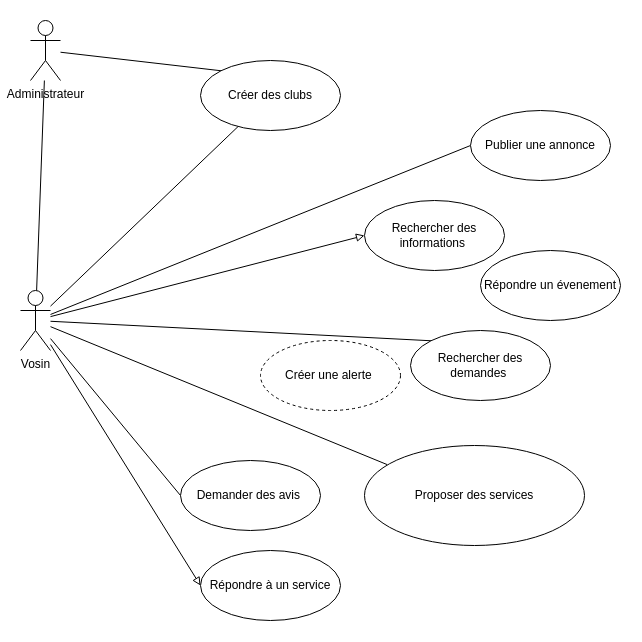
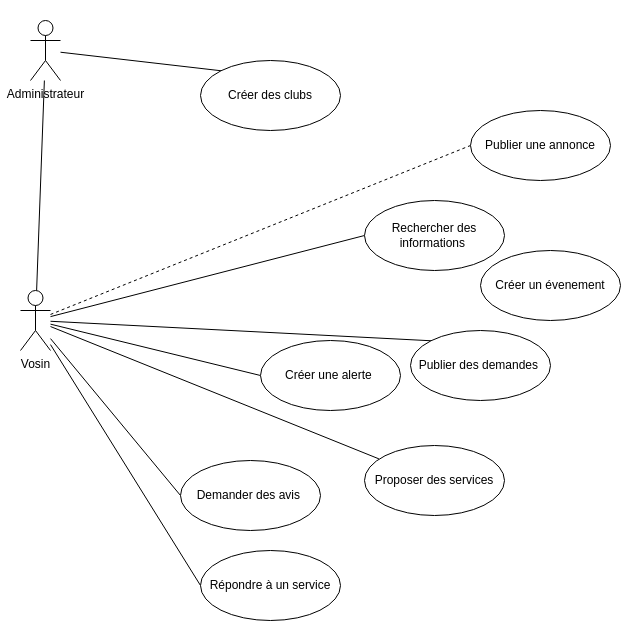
edge "Créer des clubs" -- "Vosin": now "Créer une alerte" -- "Vosin"
edge "Publier une annonce" -- "Vosin": style solid -> dashed
edge "Vosin" -> "Rechercher des informations": arrowhead block -> none
node "Répondre un évenement": label "Répondre un évenement" -> "Créer un évenement"
node "Rechercher des demandes": label "Rechercher des demandes" -> "Publier des demandes"
node "Créer une alerte": style dashed -> solid
node "Proposer des services": size 220x100 -> 140x70
edge "Vosin" -> "Répondre à un service": arrowhead block -> none
